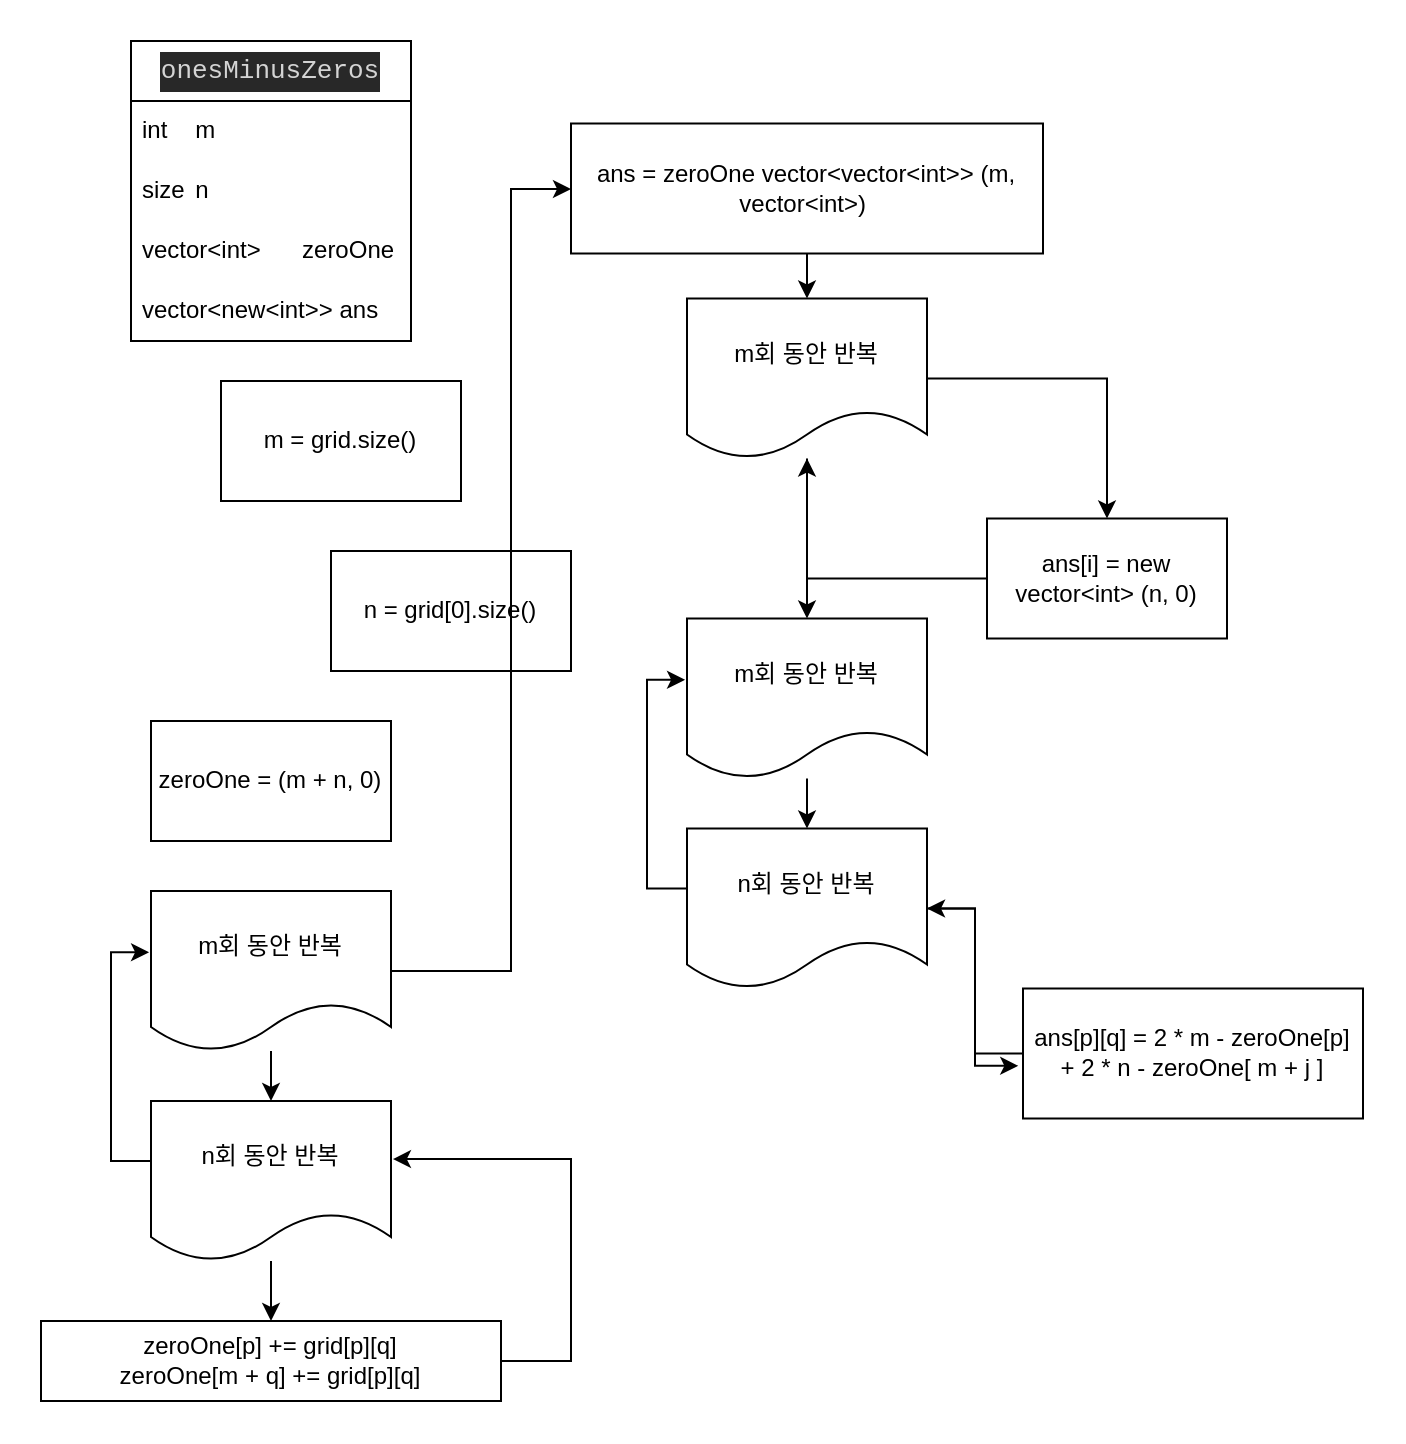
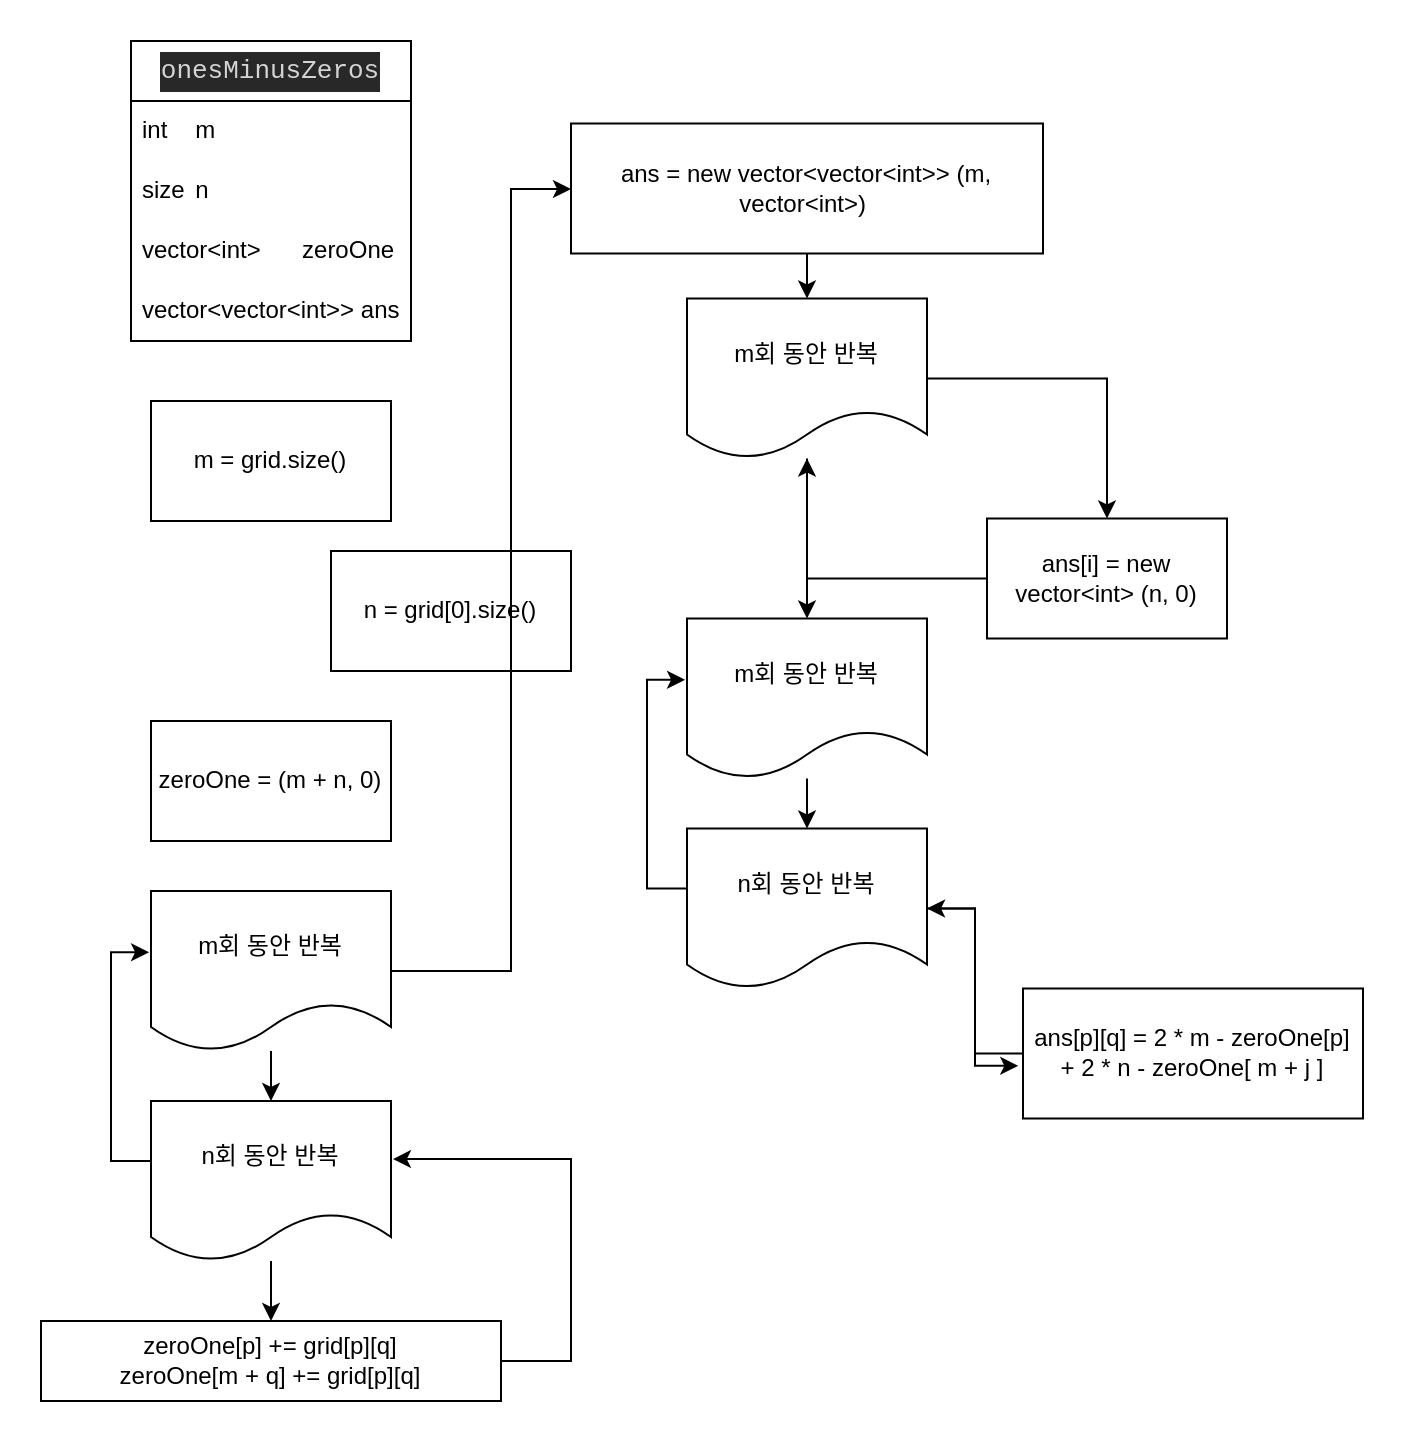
node "ans = zeroOne vector<vector<int>> (m, vector<int>)": label "ans = zeroOne vector<vector<int>> (m, vector<int>)" -> "ans = new vector<vector<int>> (m, vector<int>)"
node "vector<new<int>> ans": label "vector<new<int>> ans" -> "vector<vector<int>> ans"
node "m = grid.size()": moved (341, 441) -> (271, 461)
